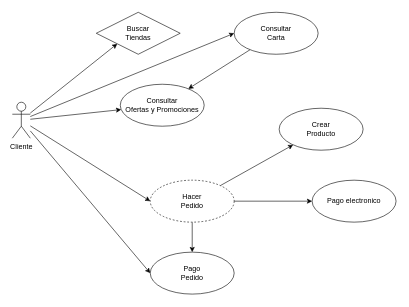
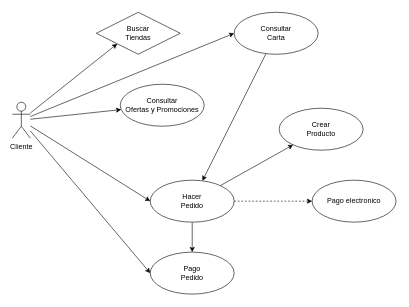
edge "Consultar Carta" -> "Consultar Ofertas y Promociones": now "Consultar Carta" -> "Hacer Pedido"
node "Hacer Pedido": style dashed -> solid
edge "Hacer Pedido" -> "Pago electronico": style solid -> dashed
